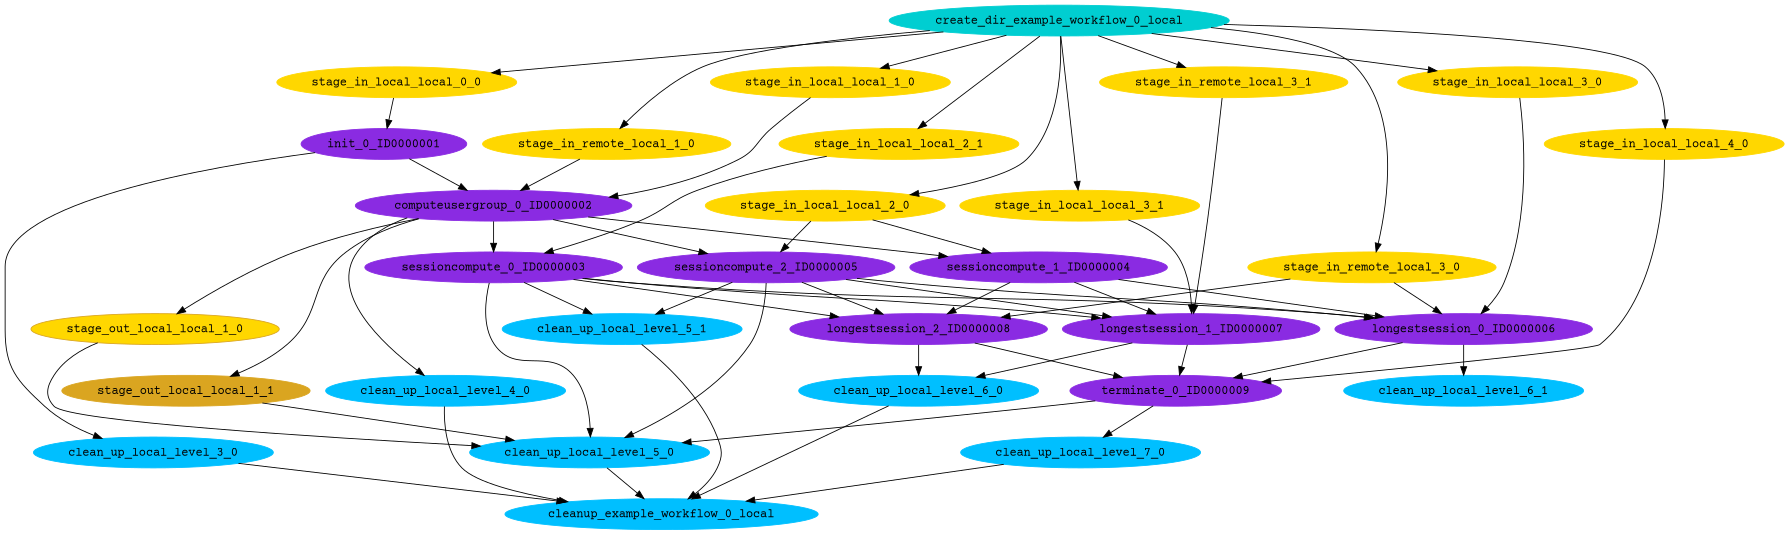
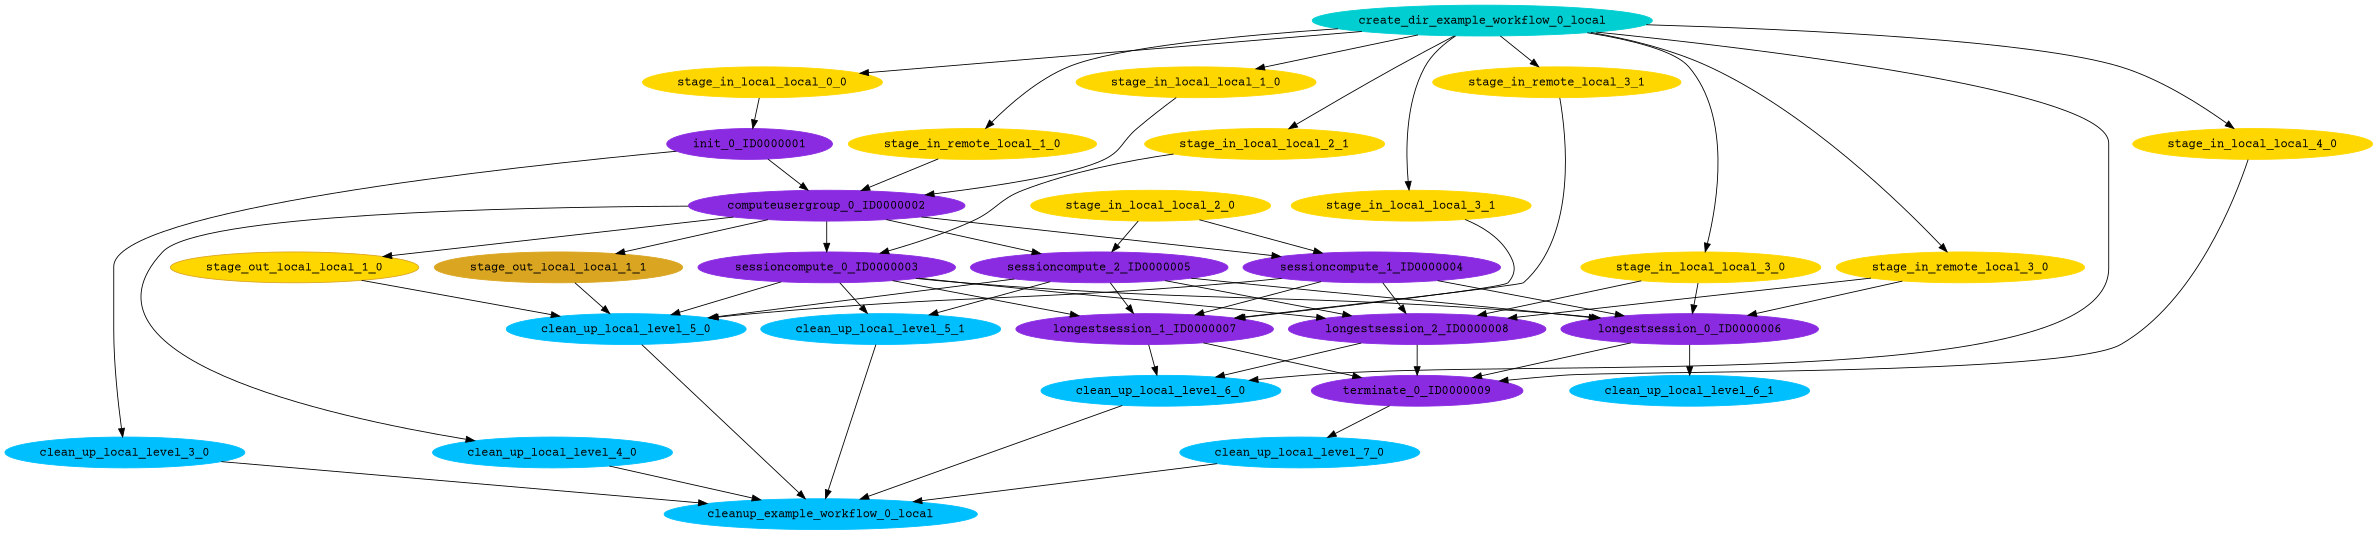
edge "create_dir_example_workflow_0_local" -> "stage_in_local_local_2_0": now "create_dir_example_workflow_0_local" -> "clean_up_local_level_6_0"
edge "stage_in_local_local_3_0" -> "longestsession_2_ID0000008": added
edge "terminate_0_ID0000009" -> "clean_up_local_level_5_0": now "sessioncompute_1_ID0000004" -> "clean_up_local_level_5_0"
